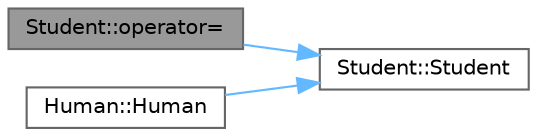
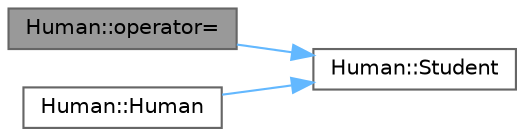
node "Student::operator=": label "Student::operator=" -> "Human::operator="
node "Student::Student": label "Student::Student" -> "Human::Student"
